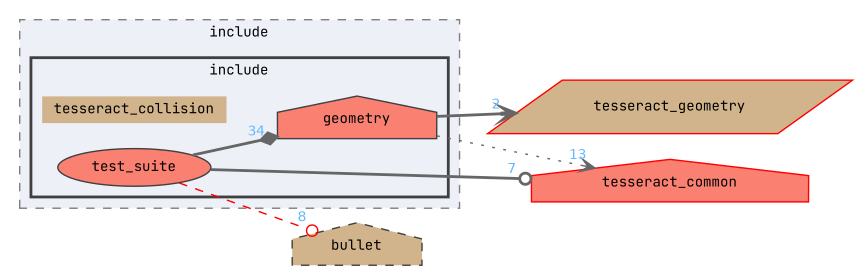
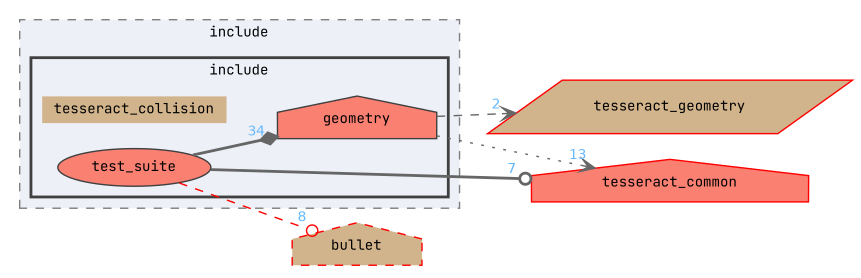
edge "geometry" -> "tesseract_geometry": style bold -> dashed
node "bullet": color grey25 -> red
